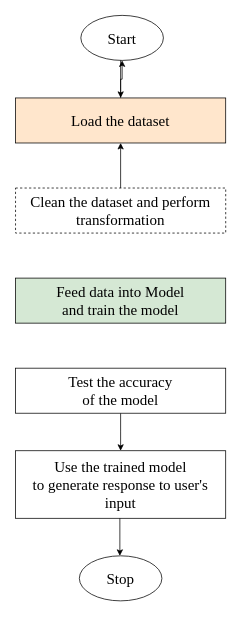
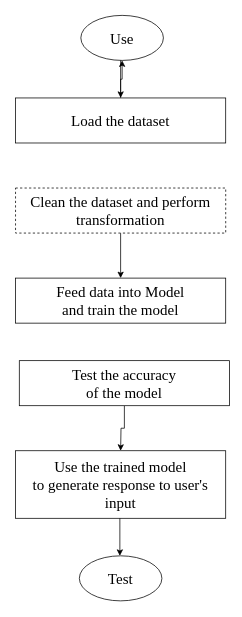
node "Start": label "Start" -> "Use"
node "Load the dataset": fillcolor #ffe6cc -> #ffffff
edge "Clean the dataset and perform transformation" -> "Load the dataset": now "Clean the dataset and perform transformation" -> "Feed data into Model and train the model"
node "Feed data into Model and train the model": fillcolor #d5e8d4 -> #ffffff
node "Test the accuracy of the model": moved (120, 390) -> (124, 383)
node "Stop": label "Stop" -> "Test"
